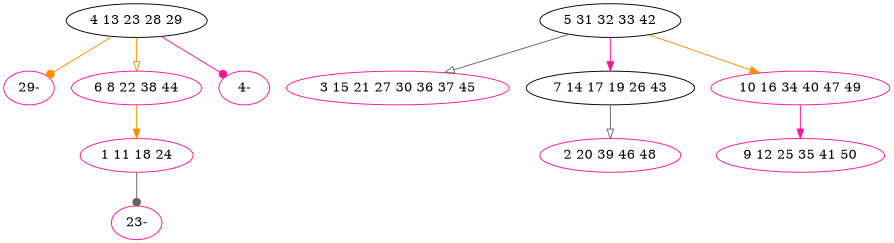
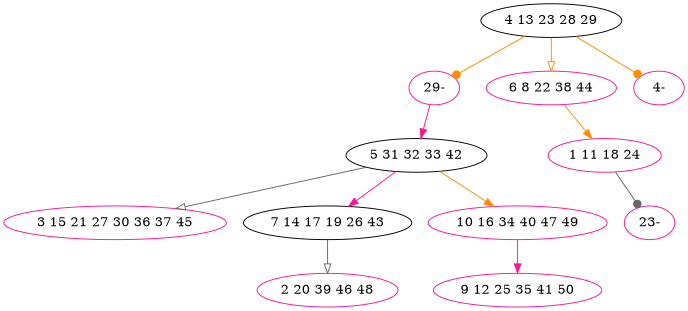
edge "4 13 23 28 29" -> "4-": color deeppink -> darkorange
edge "29-" -> "5 31 32 33 42": added
